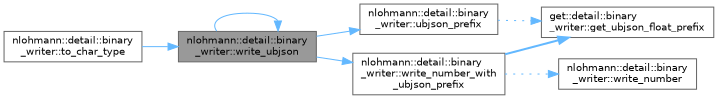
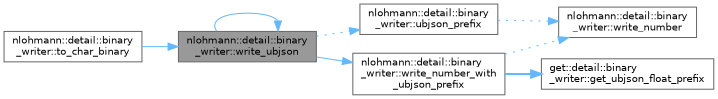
edge "nlohmann::detail::binary _writer::ubjson_prefix" -> "get::detail::binary _writer::get_ubjson_float_prefix": now "nlohmann::detail::binary _writer::ubjson_prefix" -> "nlohmann::detail::binary _writer::write_number"
edge "nlohmann::detail::binary _writer::write_ubjson" -> "nlohmann::detail::binary _writer::ubjson_prefix": style solid -> dotted
node "nlohmann::detail::binary _writer::to_char_type": label "nlohmann::detail::binary _writer::to_char_type" -> "nlohmann::detail::binary _writer::to_char_binary"
